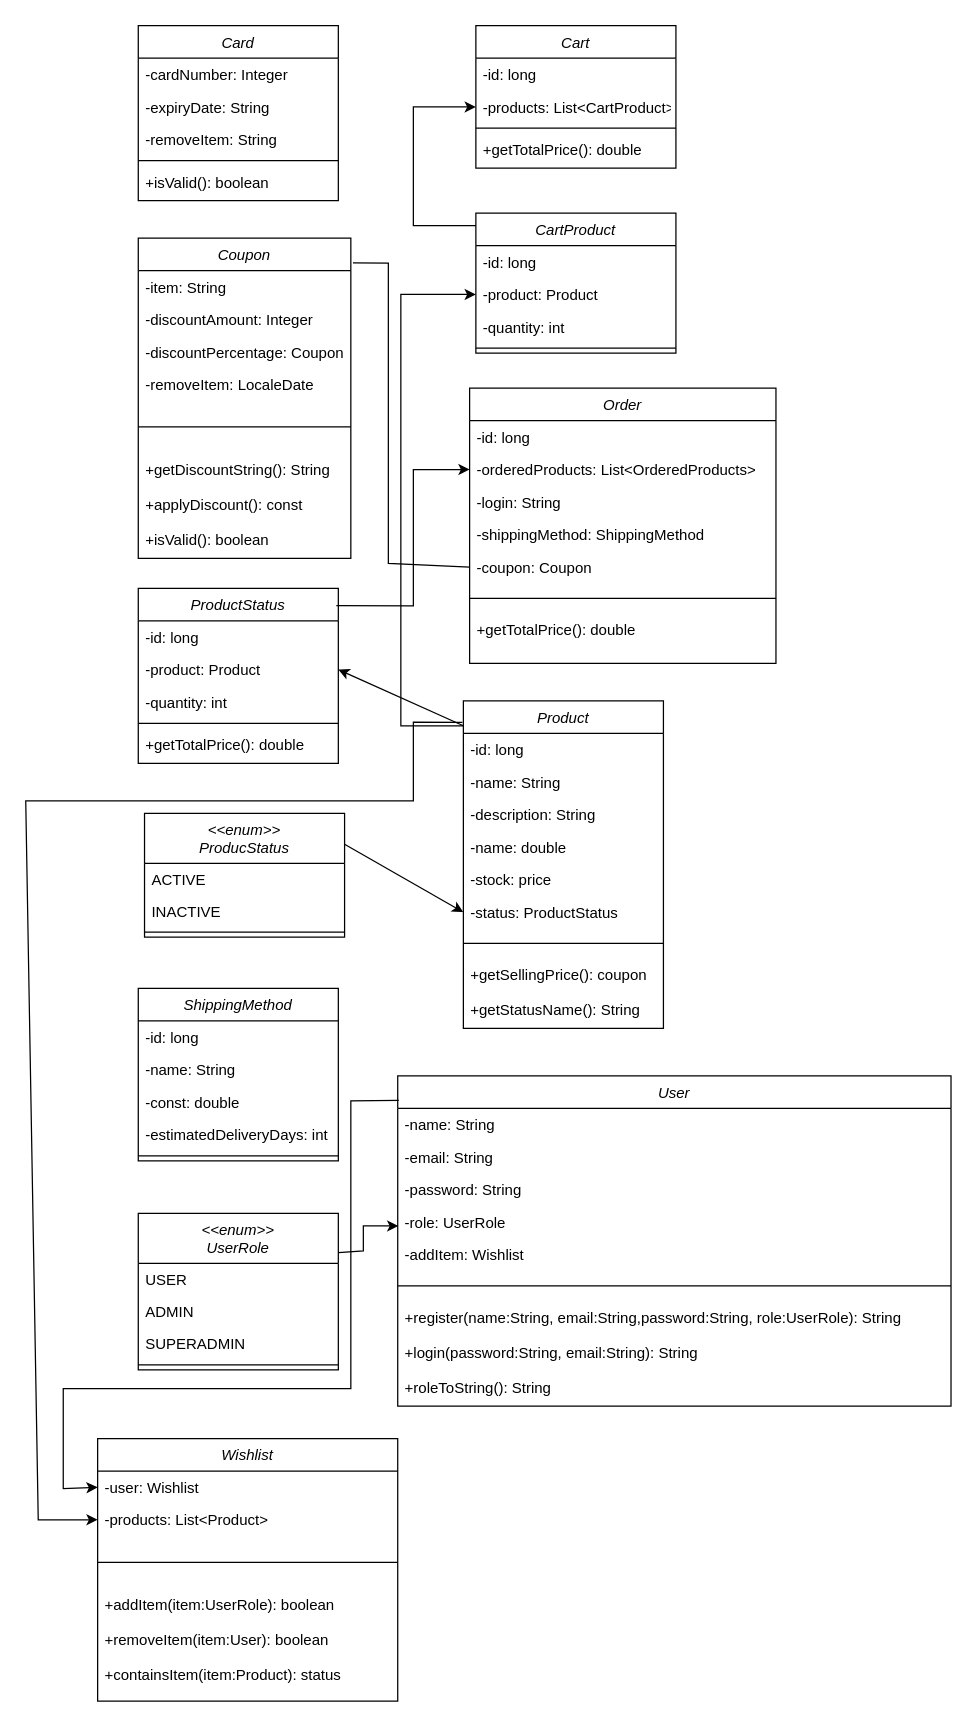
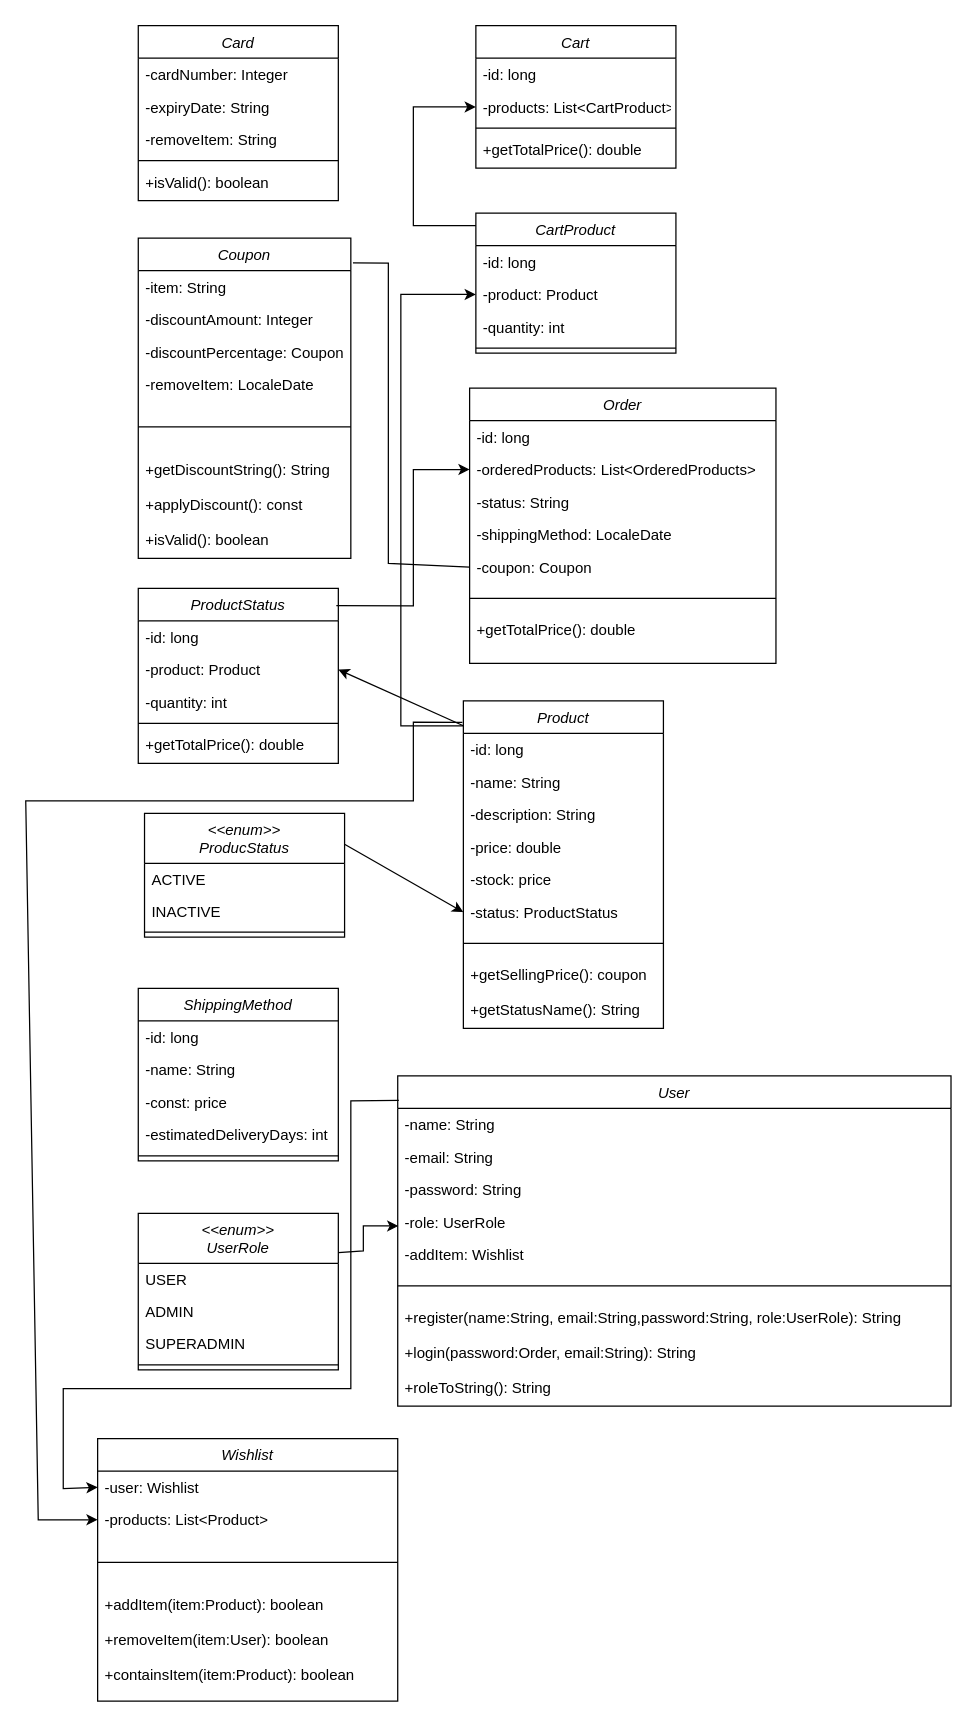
node "-login: String": label "-login: String" -> "-status: String"
node "-shippingMethod: ShippingMethod": label "-shippingMethod: ShippingMethod" -> "-shippingMethod: LocaleDate"
node "-name: double": label "-name: double" -> "-price: double"
node "-const: double": label "-const: double" -> "-const: price"
node "+login(password:String, email:String): String": label "+login(password:String, email:String): String" -> "+login(password:Order, email:String): String"
node "+addItem(item:UserRole): boolean": label "+addItem(item:UserRole): boolean" -> "+addItem(item:Product): boolean"
node "+containsItem(item:Product): status": label "+containsItem(item:Product): status" -> "+containsItem(item:Product): boolean"
